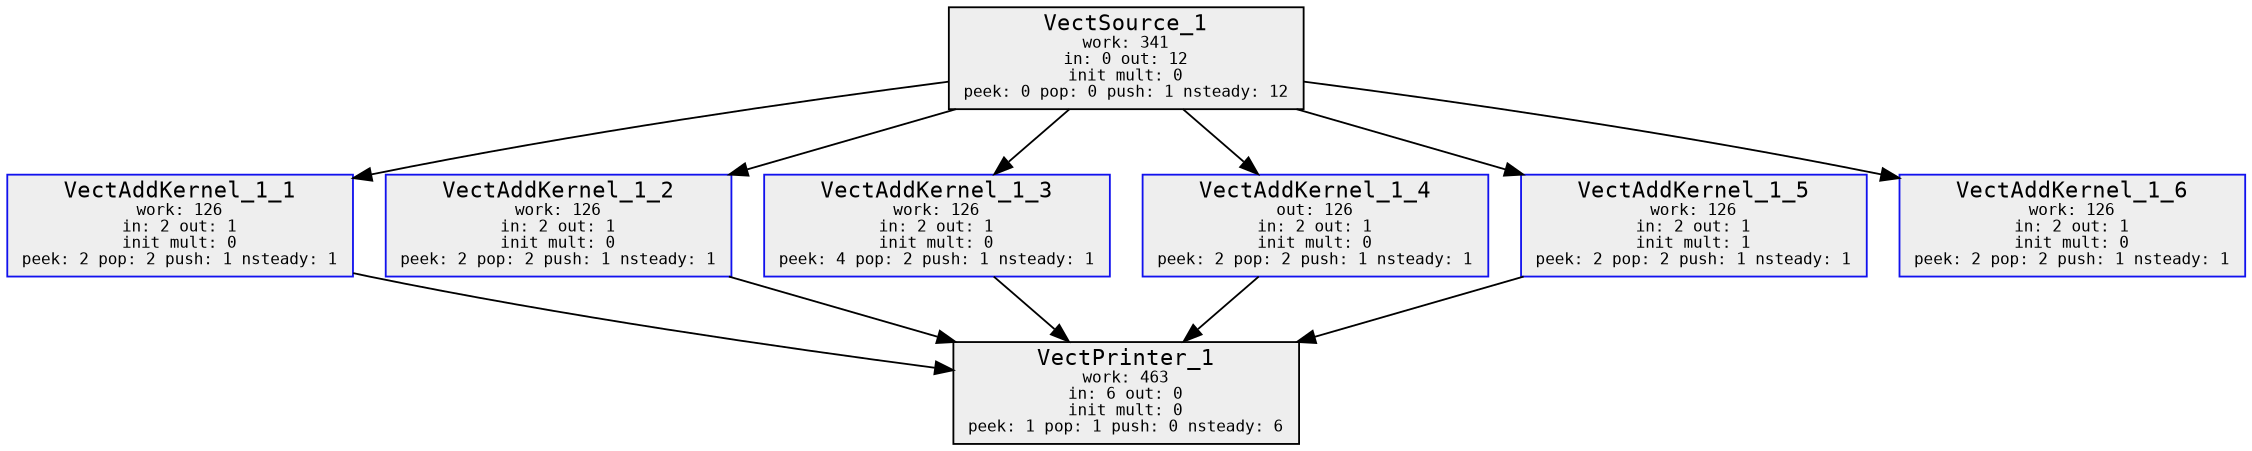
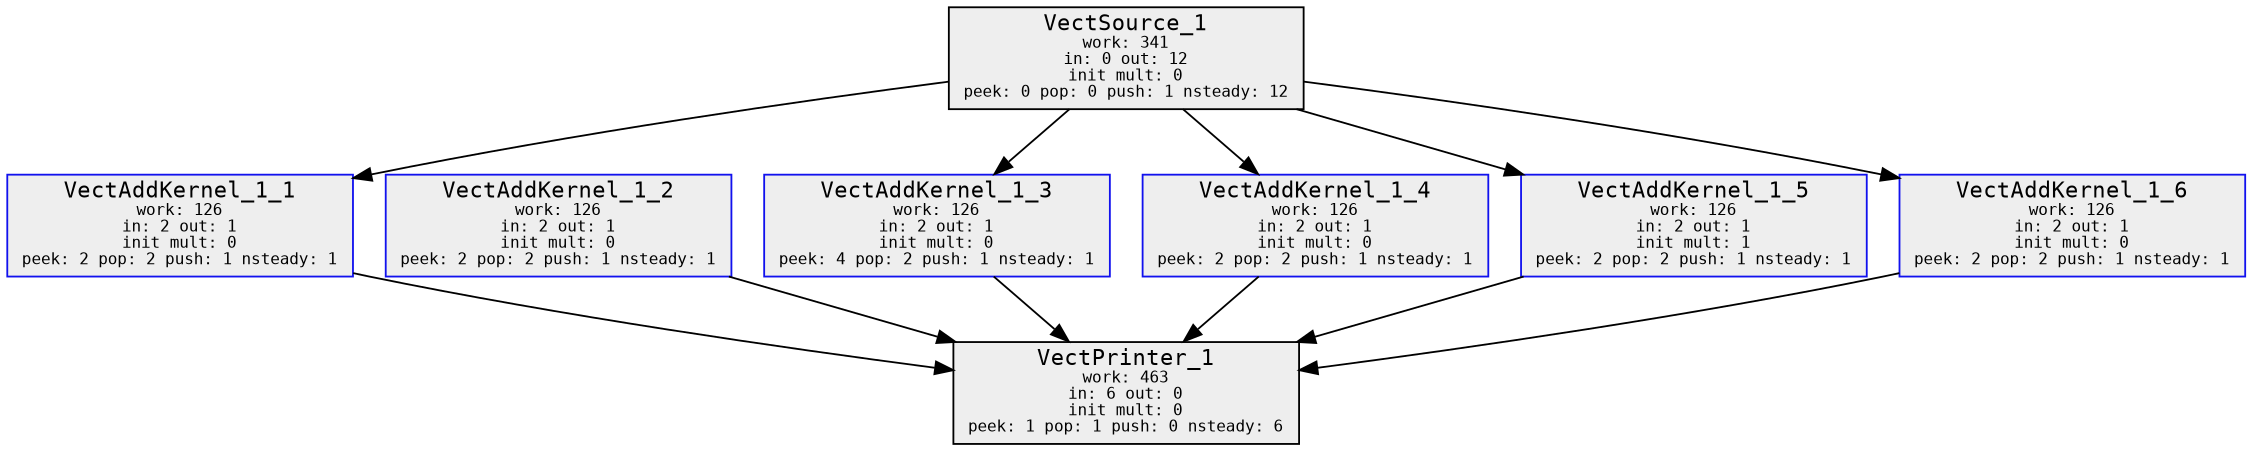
edge "VectSource_1" -> "VectAddKernel_1_2": removed
node "VectAddKernel_1_4": text "out: 126" -> "work: 126"
edge "VectAddKernel_1_6" -> "VectPrinter_1": added
